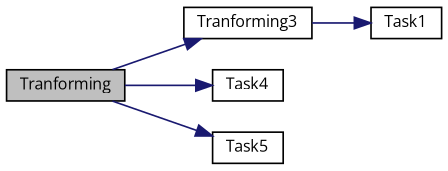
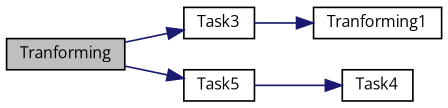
node "Tranforming3": label "Tranforming3" -> "Task3"
node "Task1": label "Task1" -> "Tranforming1"
edge "Tranforming" -> "Task4": now "Task5" -> "Task4"
